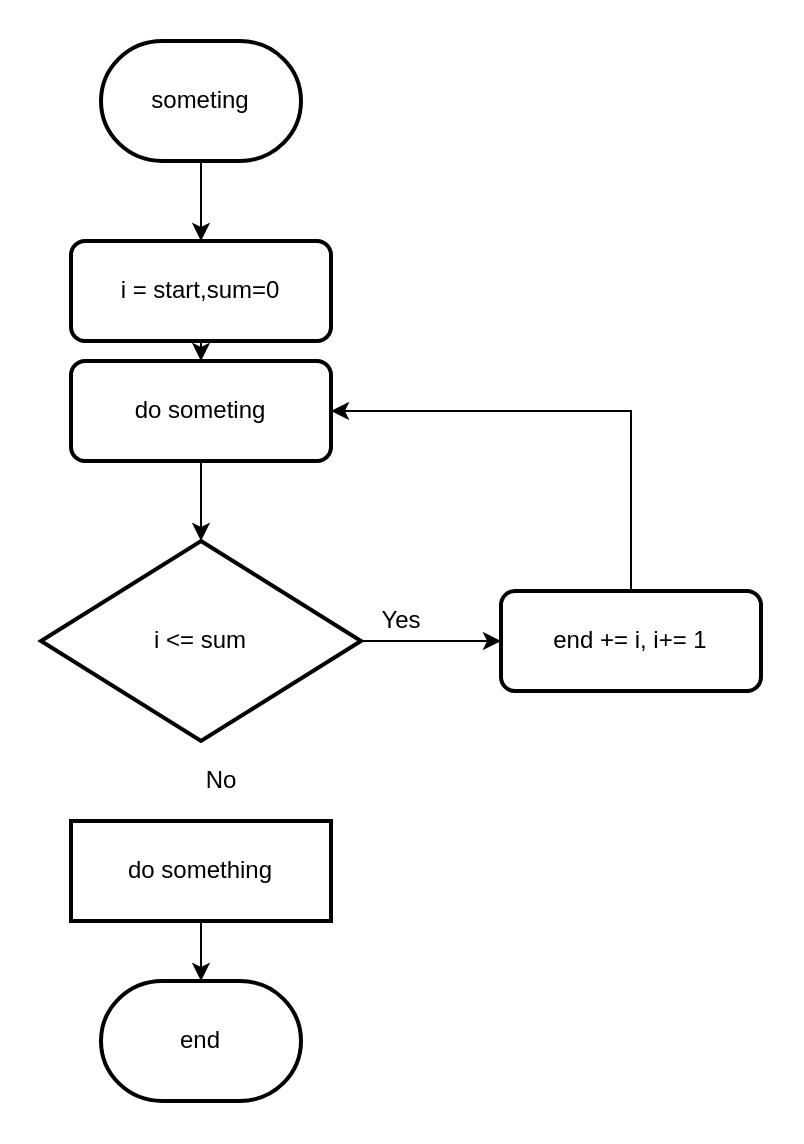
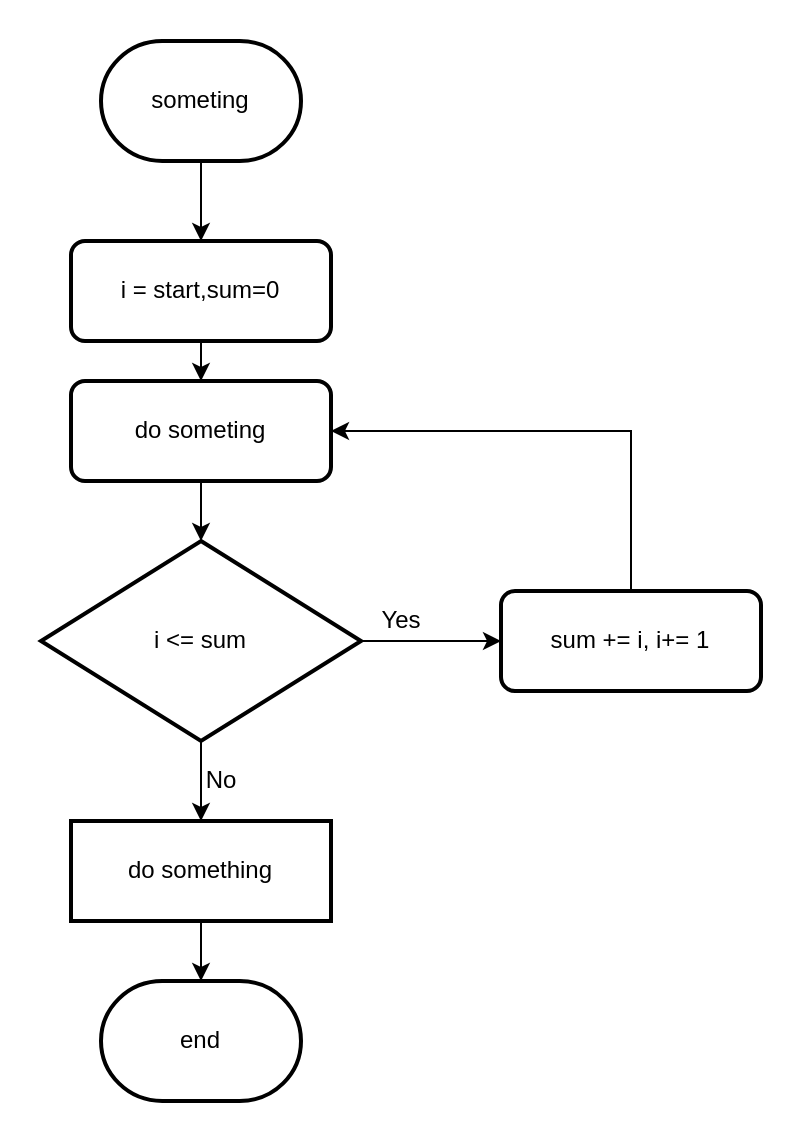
node "do someting": moved (201, 411) -> (201, 431)
node "end += i, i+= 1": label "end += i, i+= 1" -> "sum += i, i+= 1"
edge "i <= sum" -> "do something": added
